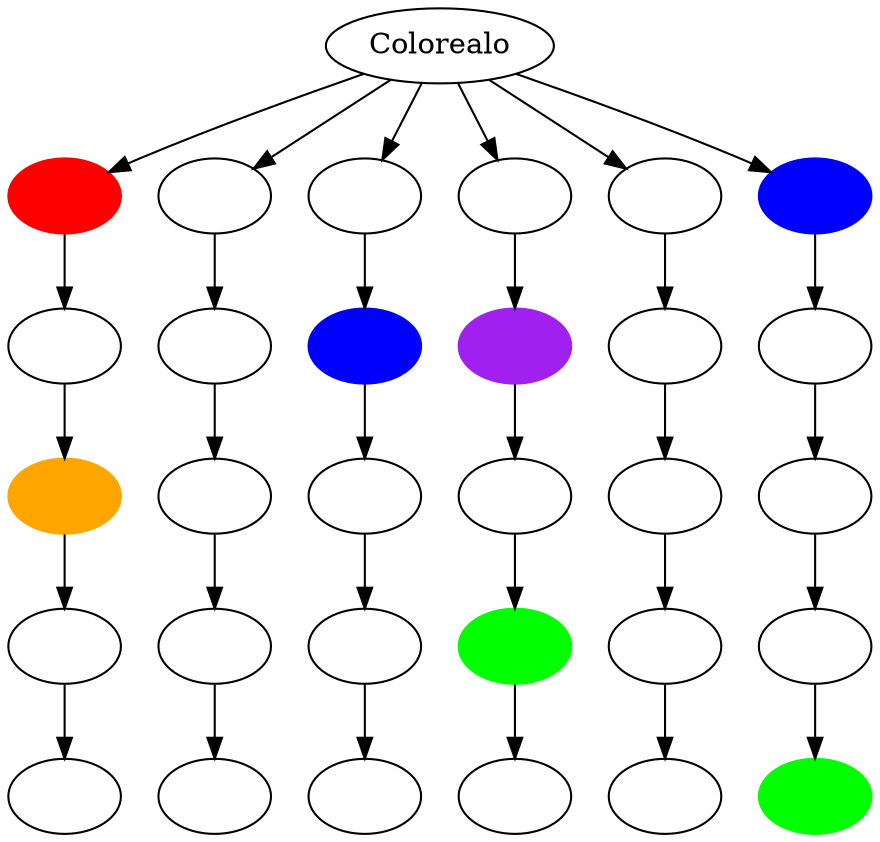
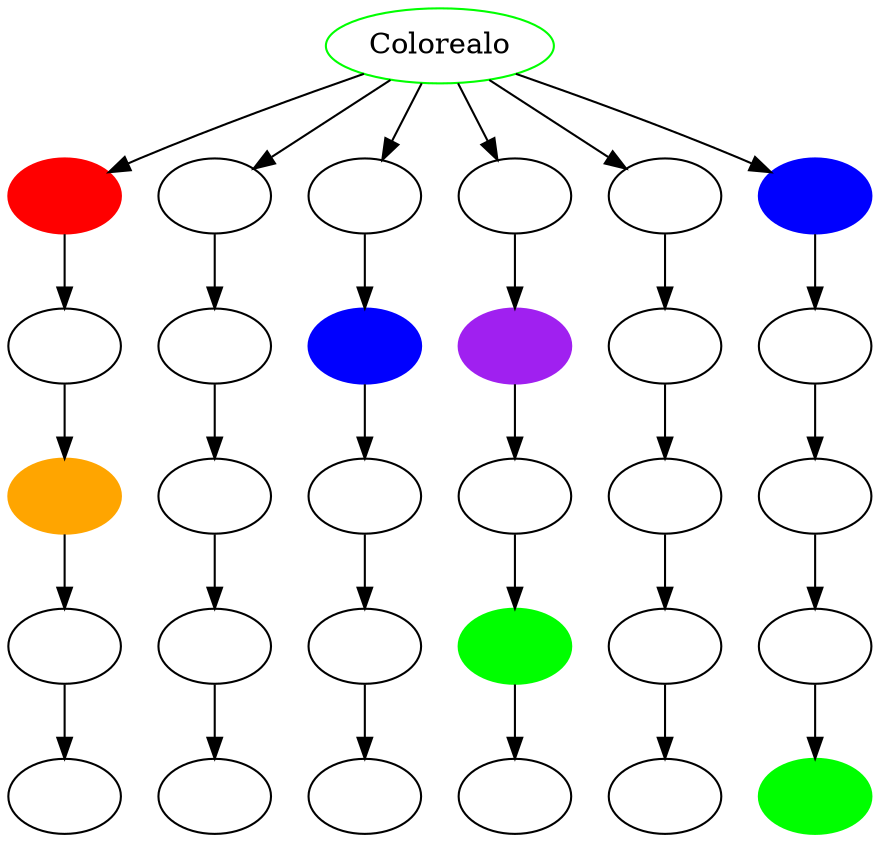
node "Colorealo": color black -> green
